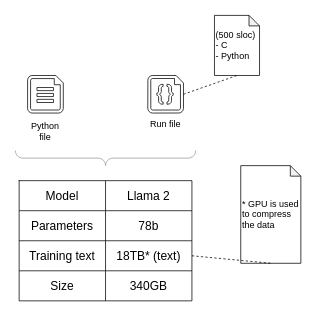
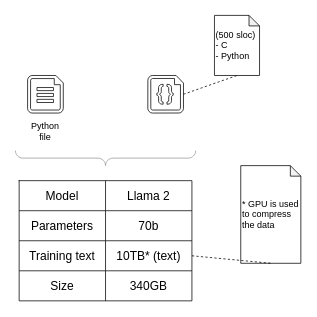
node "Run file": removed
node "78b": label "78b" -> "70b"
node "18TB* (text)": label "18TB* (text)" -> "10TB* (text)"
